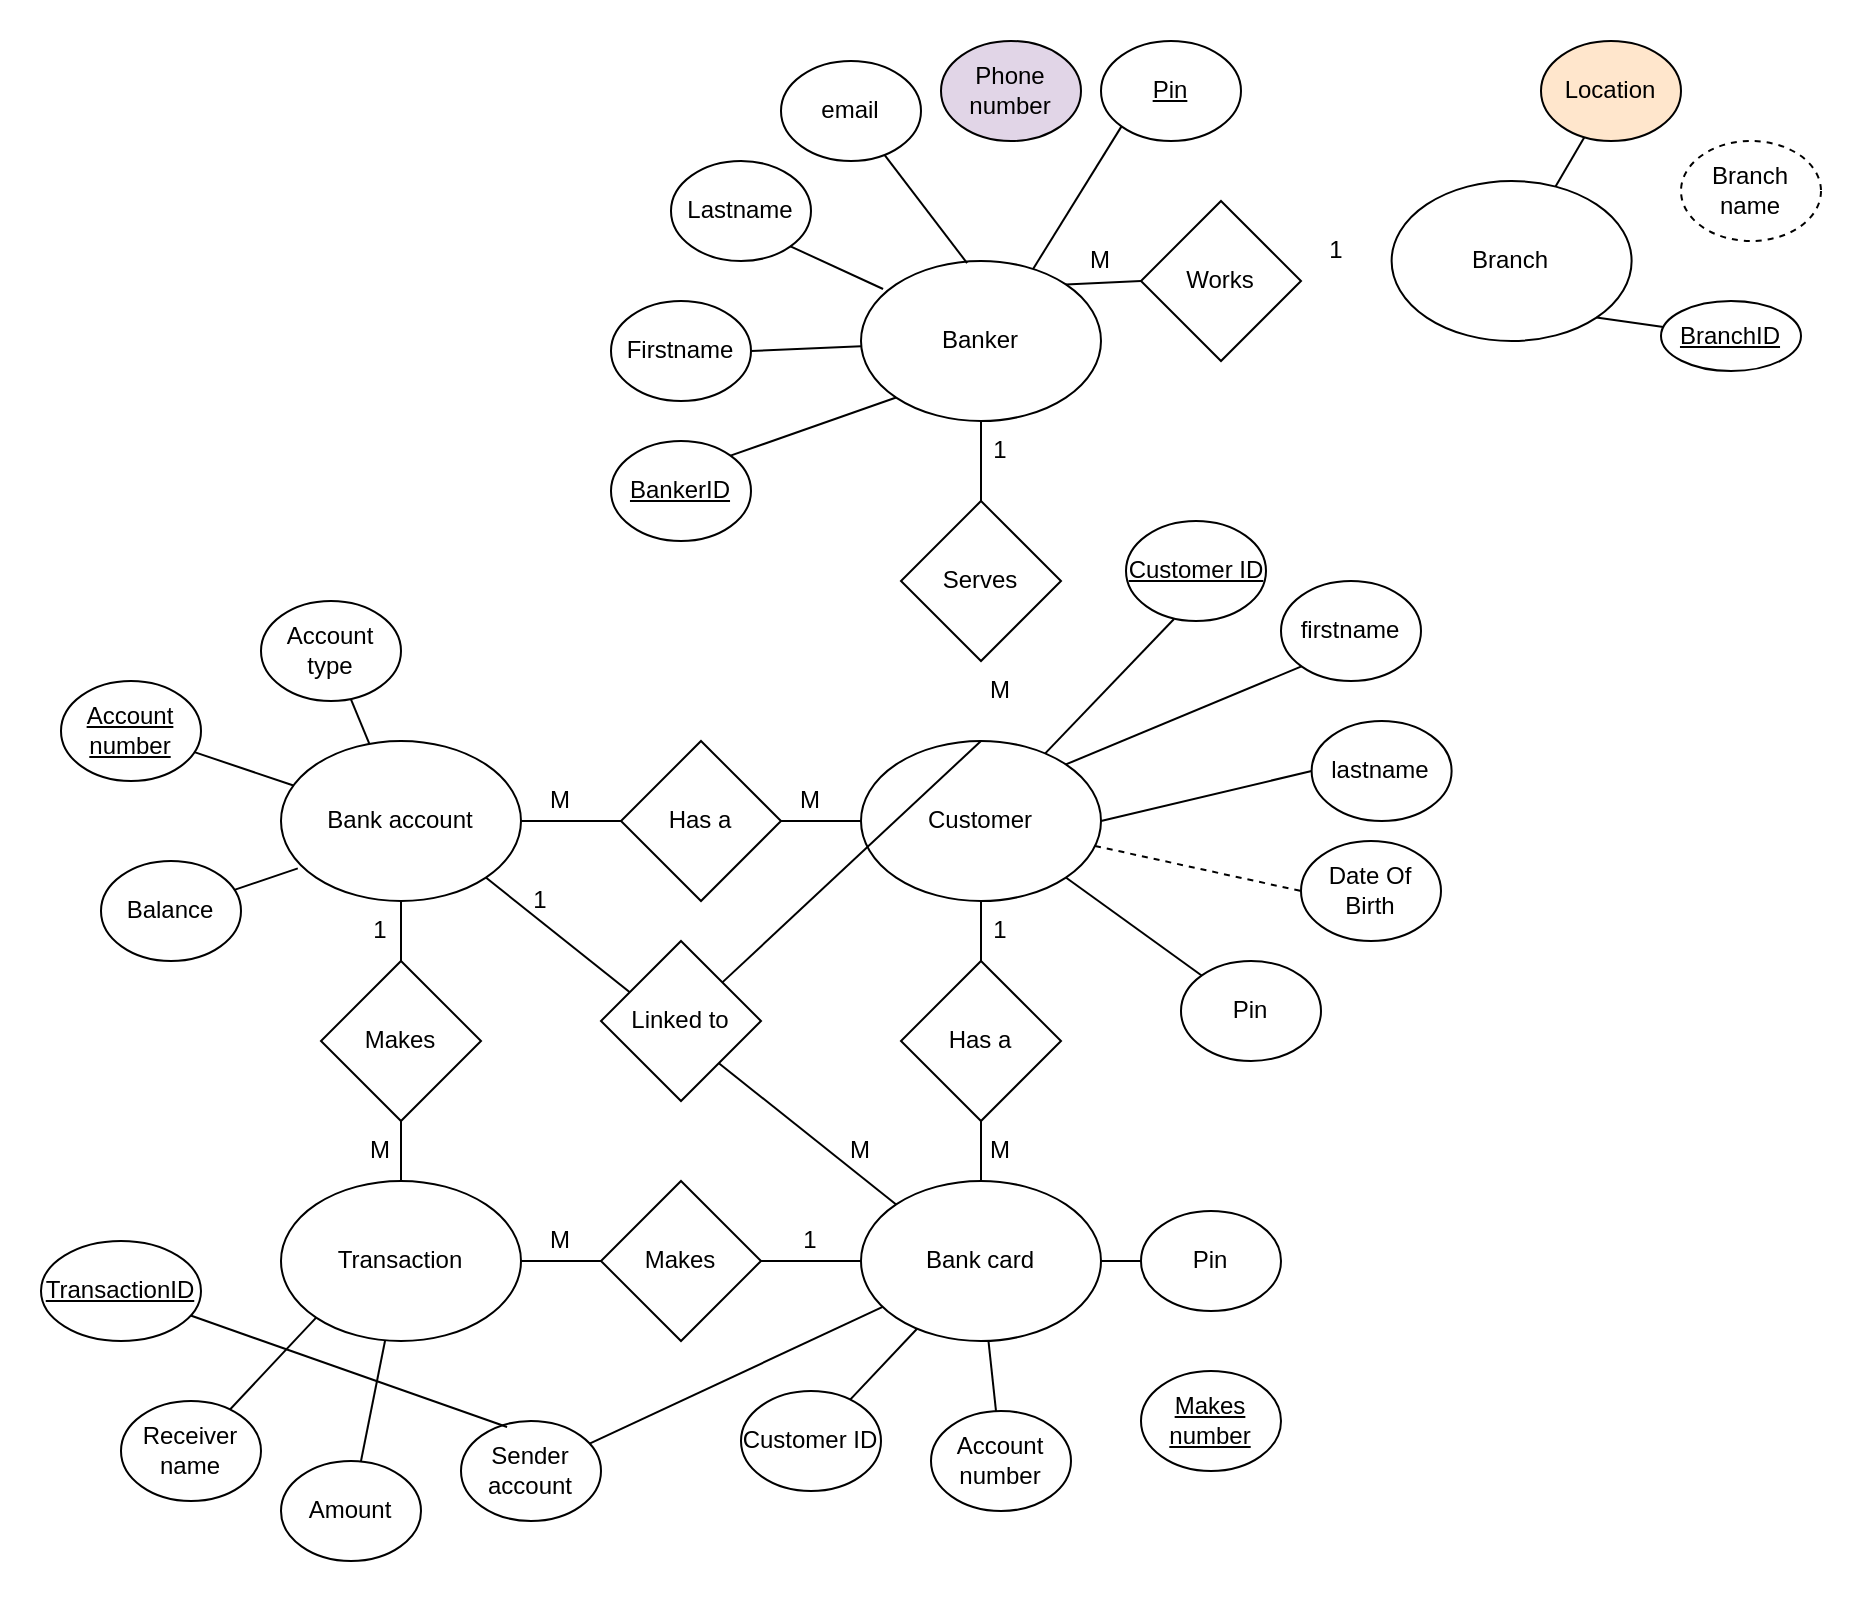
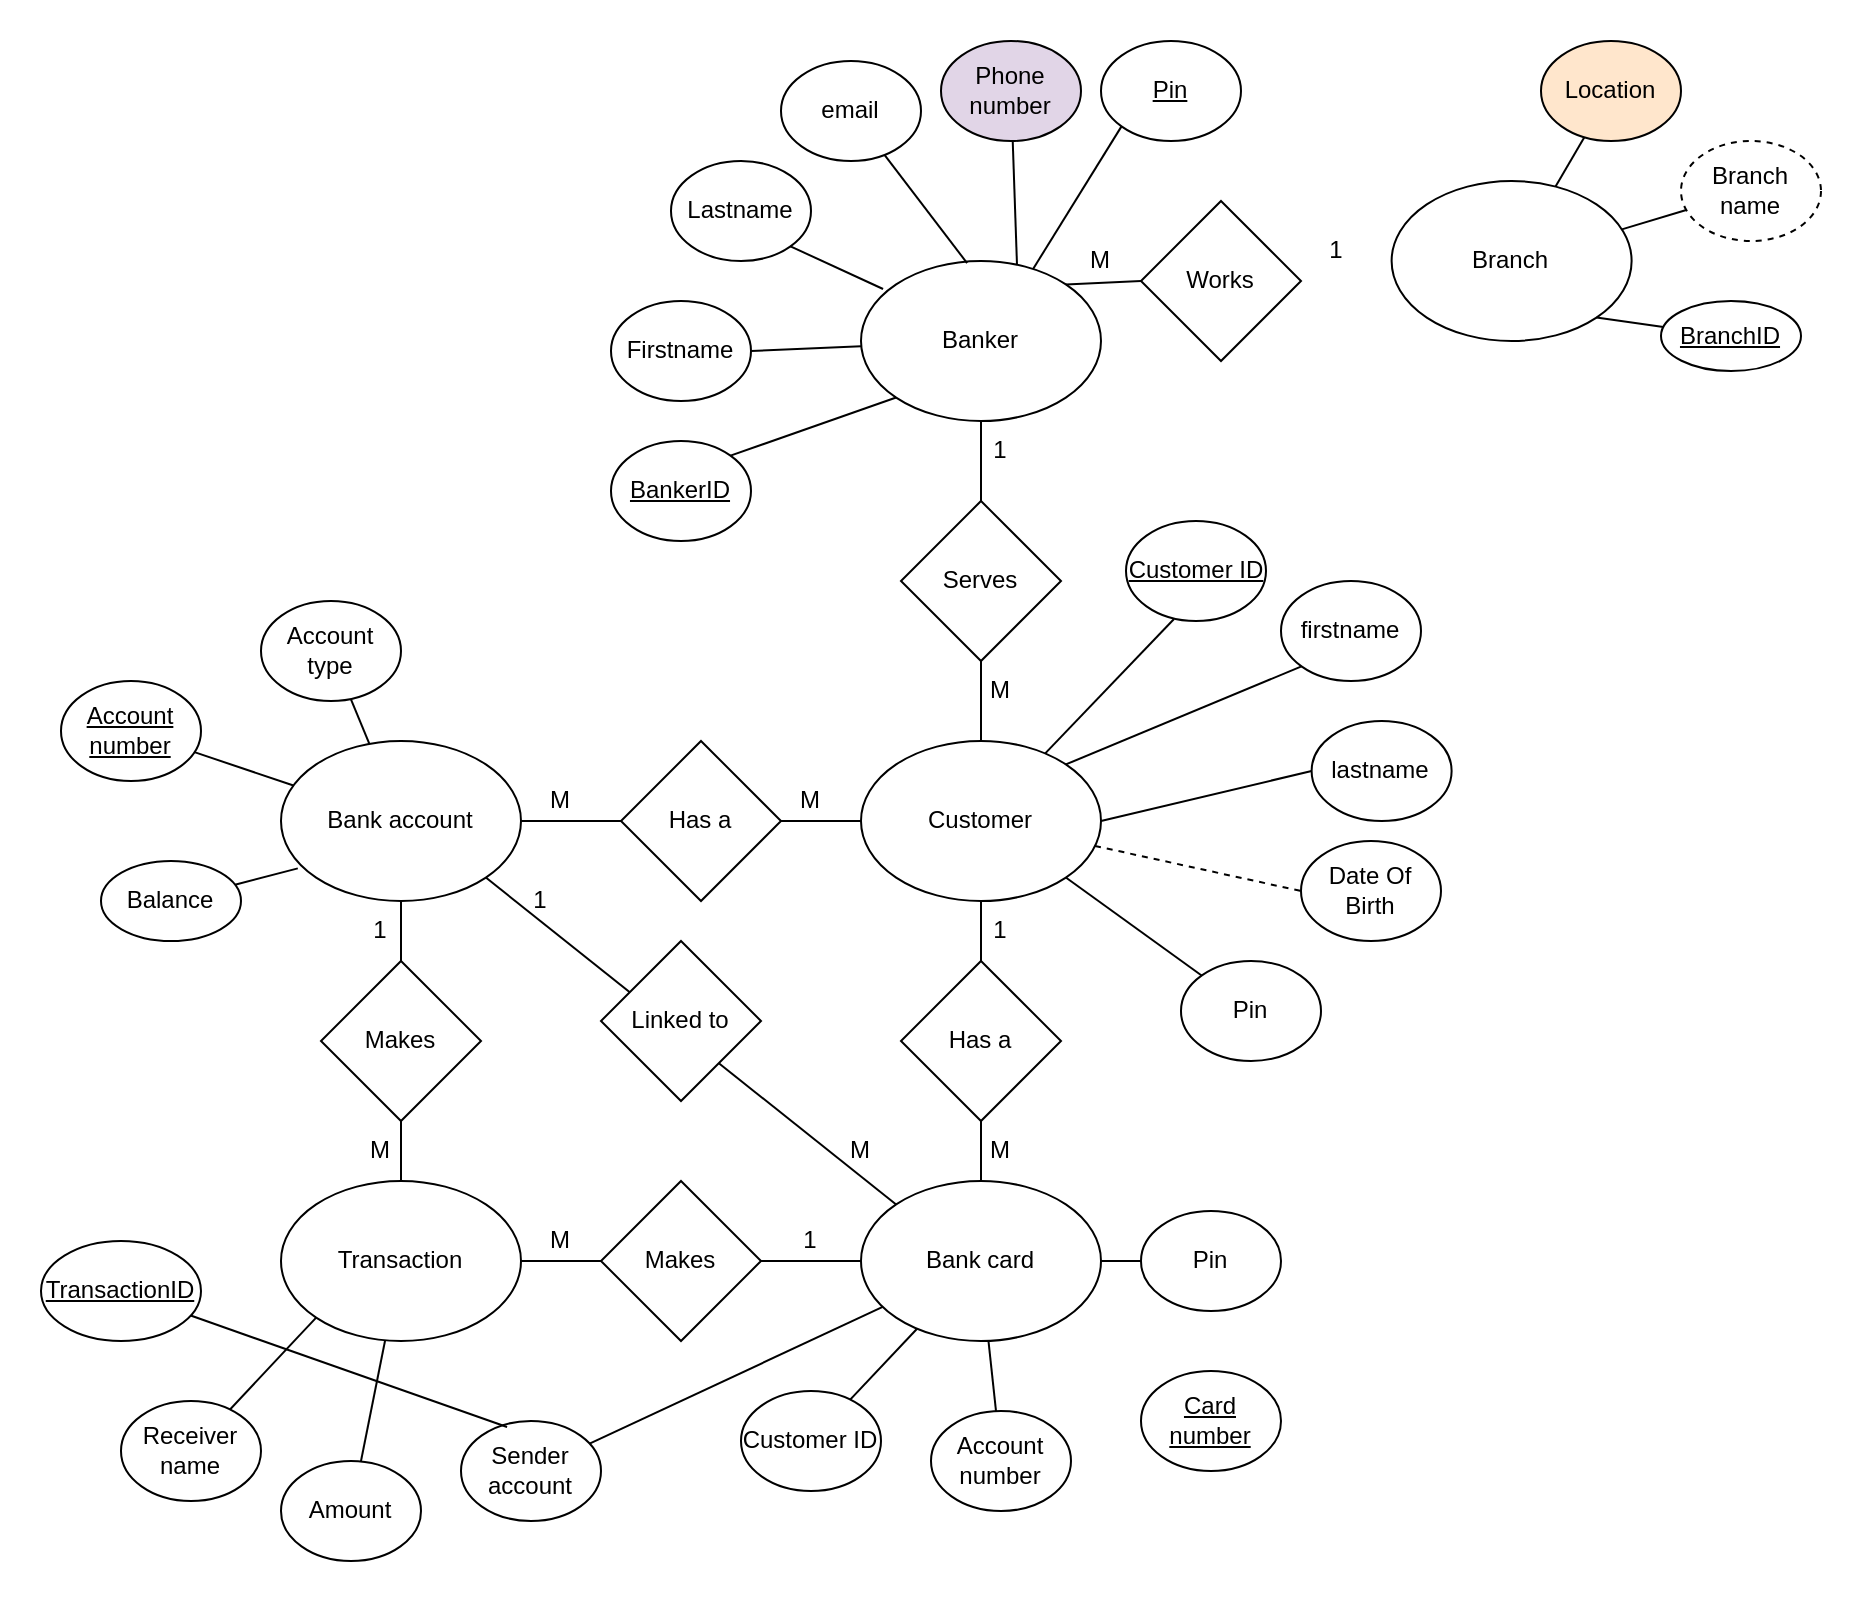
edge "Phone number" -- "Banker": added
edge "Branch name" -- "Branch": added
edge "Customer" -- "Linked to": now "Customer" -- "Serves"
node "Balance": size 140x100 -> 140x80
node "Makes number": label "Makes number" -> "Card number"
